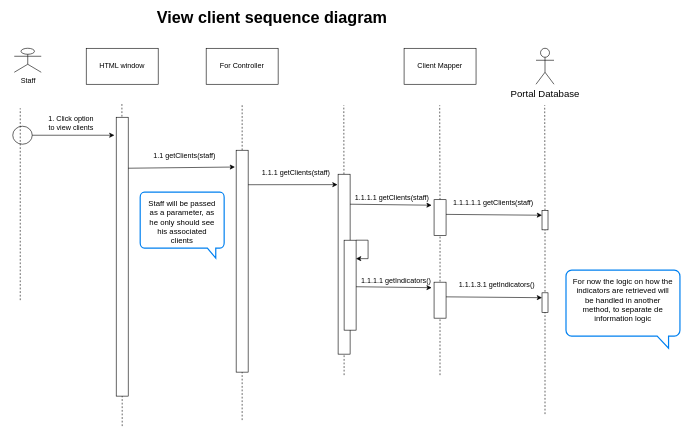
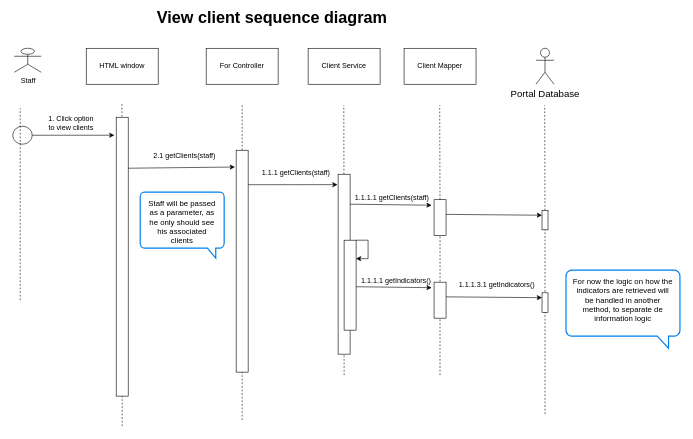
node "Client Service": added
node "1.1 getClients(staff)": label "1.1 getClients(staff)" -> "2.1 getClients(staff)"
node "1.1.1.1.1 getClients(staff)": removed
